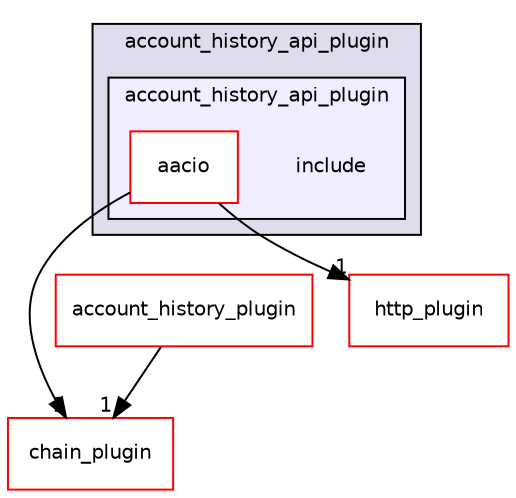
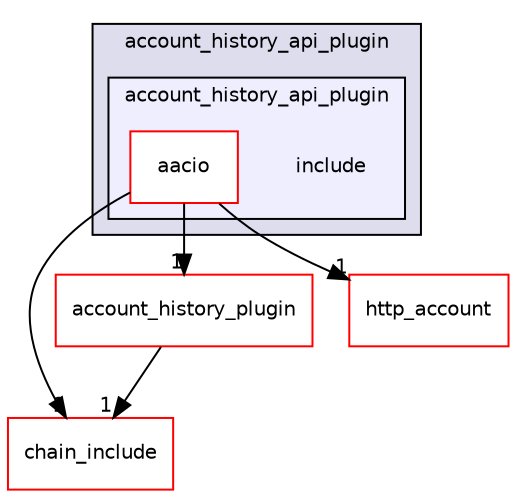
edge "aacio" -> "account_history_plugin": added
node "http_plugin": label "http_plugin" -> "http_account"
node "chain_plugin": label "chain_plugin" -> "chain_include"
